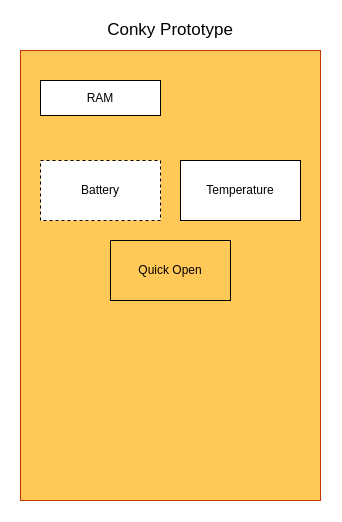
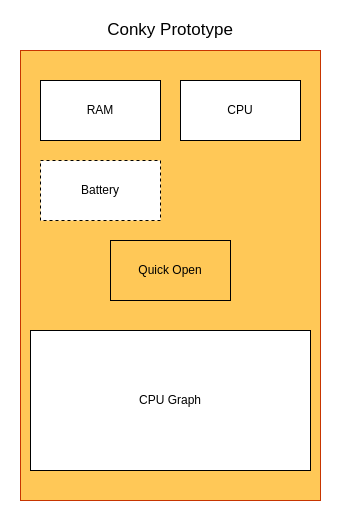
node "RAM": size 120x35 -> 120x60
node "CPU": added
node "Temperature": removed
node "CPU Graph": added
